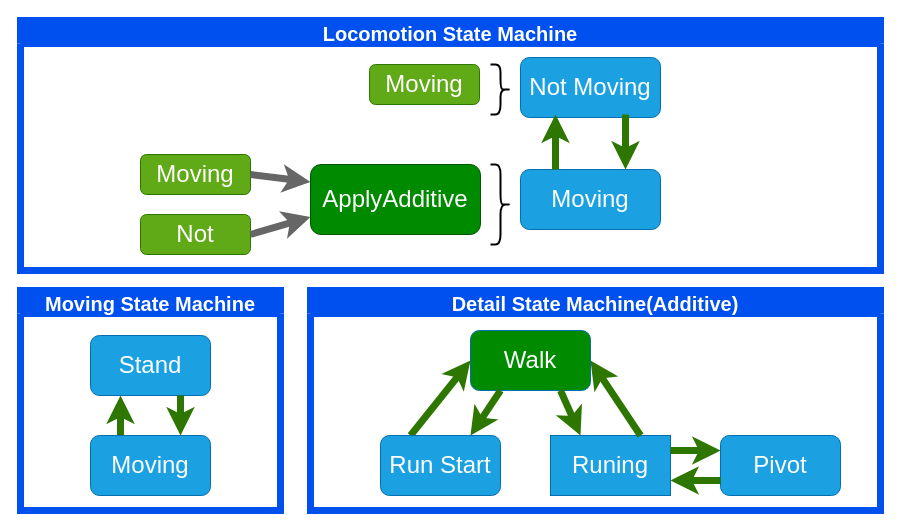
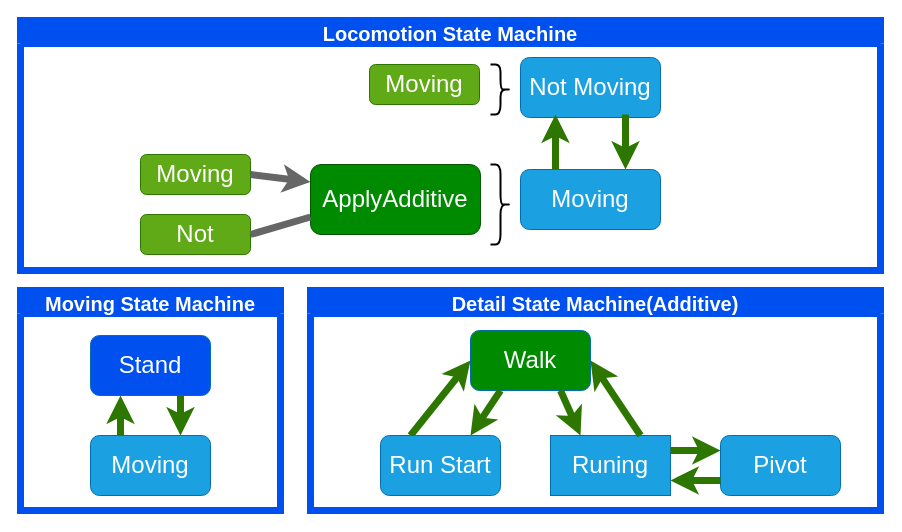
edge "Not" -> "ApplyAdditive": arrowhead classic -> none
node "Stand": fillcolor #1ba1e2 -> #0050ef
